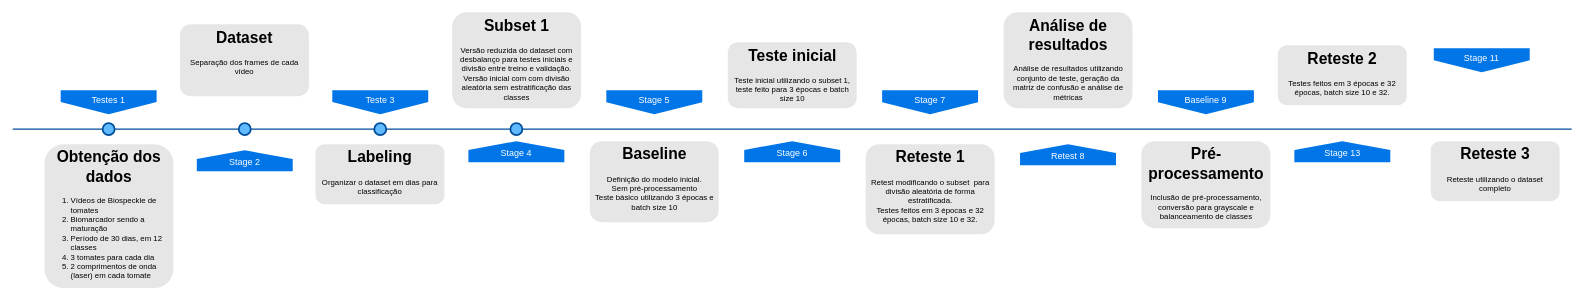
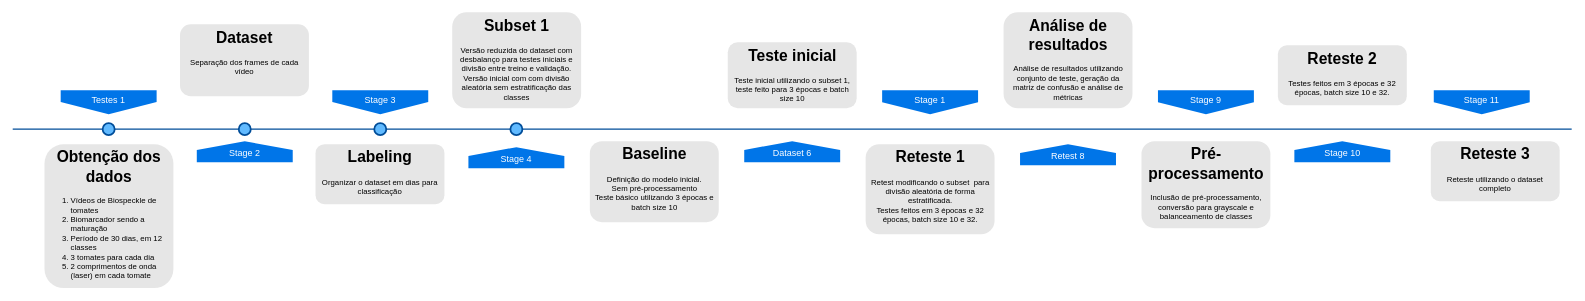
node "Stage 11": moved (1482, 60) -> (1482, 102)
node "Teste 3": label "Teste 3" -> "Stage 3"
node "Stage 7": label "Stage 7" -> "Stage 1"
node "Baseline 9": label "Baseline 9" -> "Stage 9"
node "Stage 5": removed
node "Stage 4": moved (516, 152) -> (516, 158)
node "Stage 6": label "Stage 6" -> "Dataset 6"
node "Stage 13": label "Stage 13" -> "Stage 10"
node "Stage 2": moved (245, 161) -> (245, 152)
